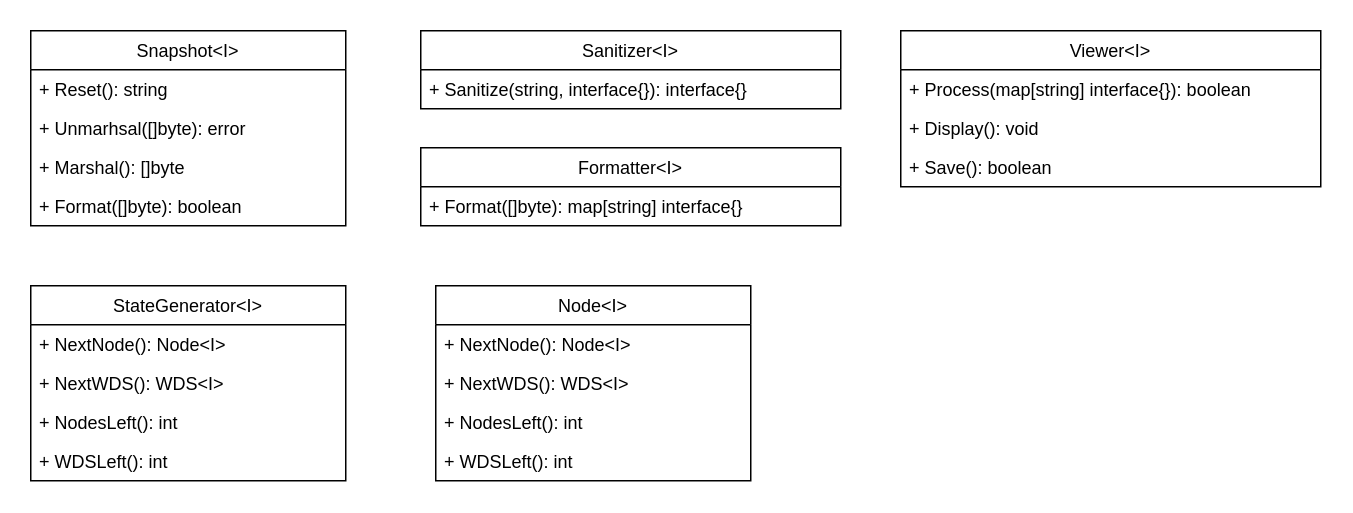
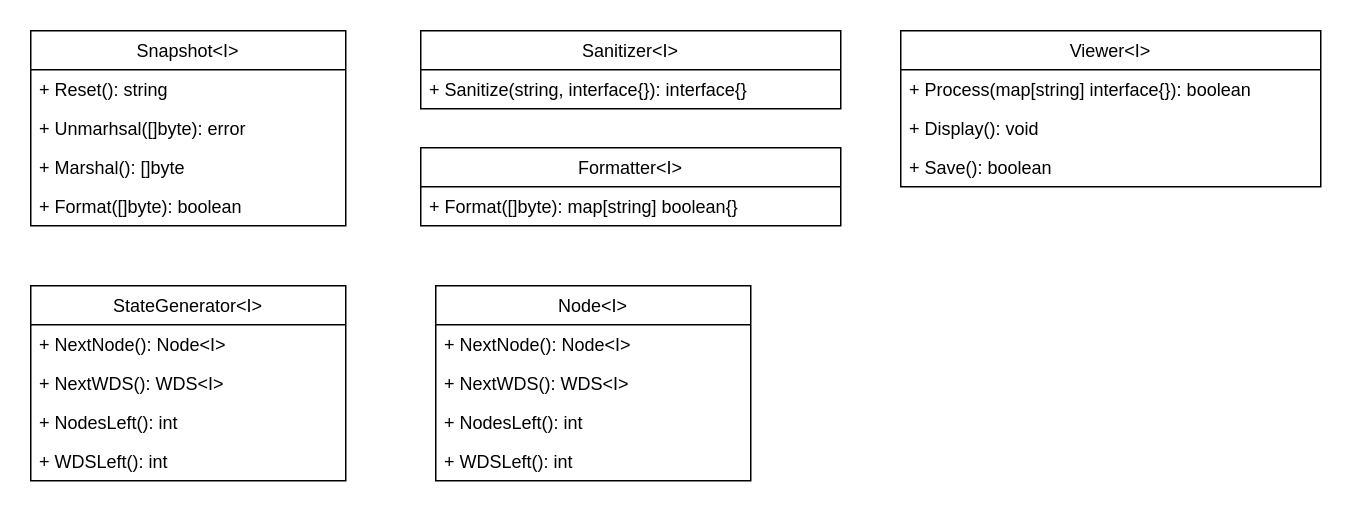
node "+ Format([]byte): map[string] interface{}": label "+ Format([]byte): map[string] interface{}" -> "+ Format([]byte): map[string] boolean{}"
